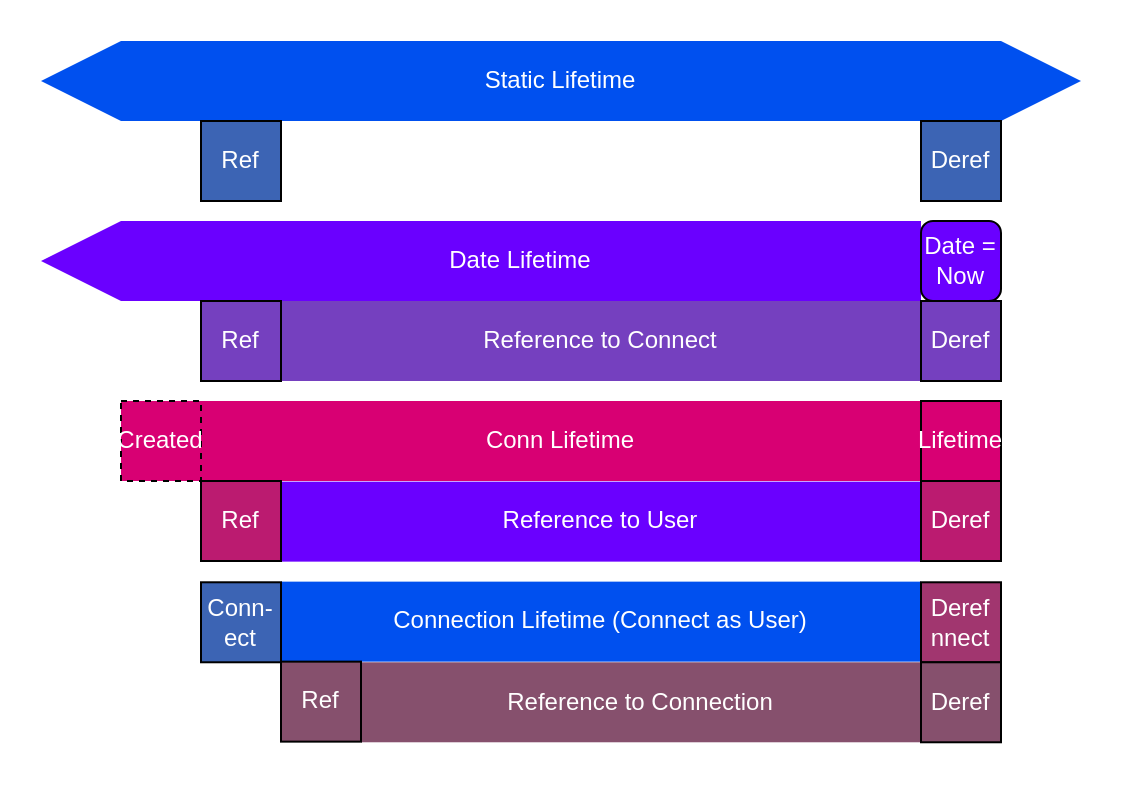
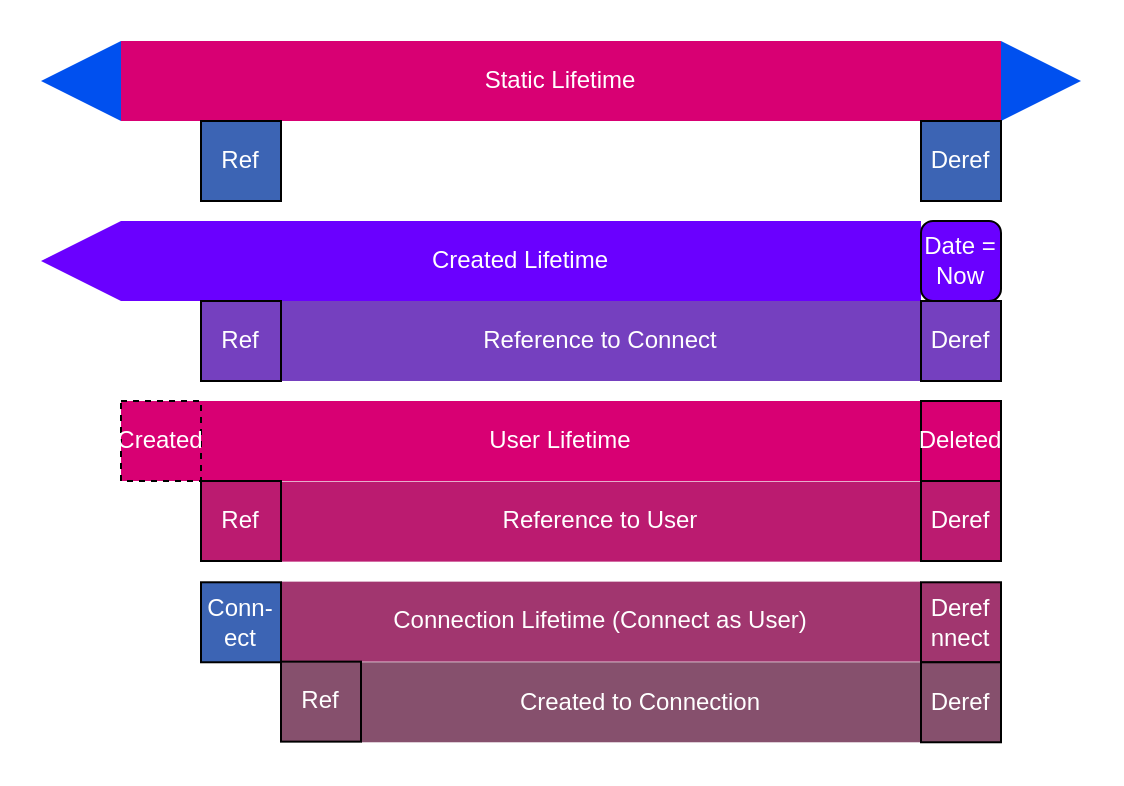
node "Static Lifetime": fillcolor #0050ef -> #d80073
node "Date Lifetime": label "Date Lifetime" -> "Created Lifetime"
node "Conn Lifetime": label "Conn Lifetime" -> "User Lifetime"
node "Lifetime": label "Lifetime" -> "Deleted"
node "Reference to User": fillcolor #6a00ff -> #bb1b70
node "Connection Lifetime (Connect as User)": fillcolor #0050ef -> #a1366f
node "Reference to Connection": label "Reference to Connection" -> "Created to Connection"
